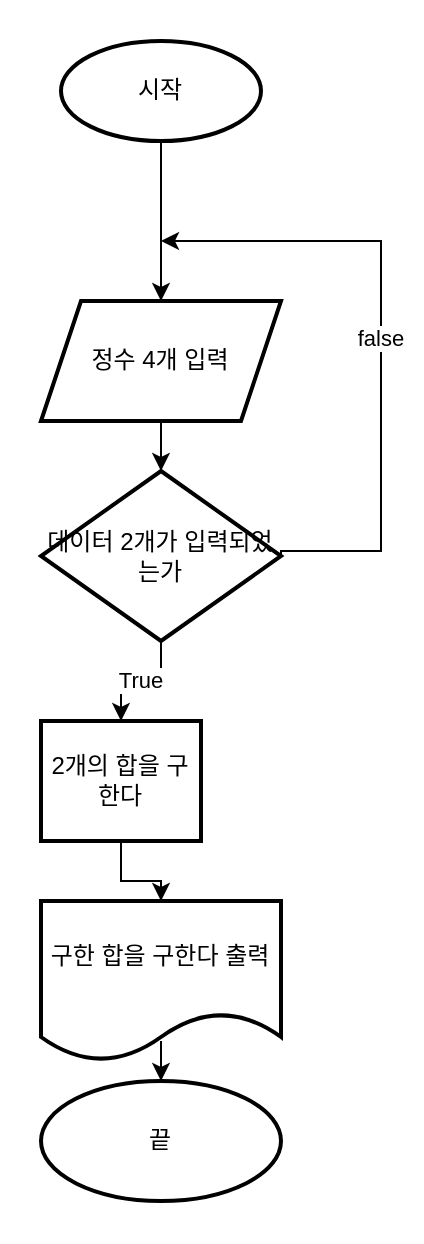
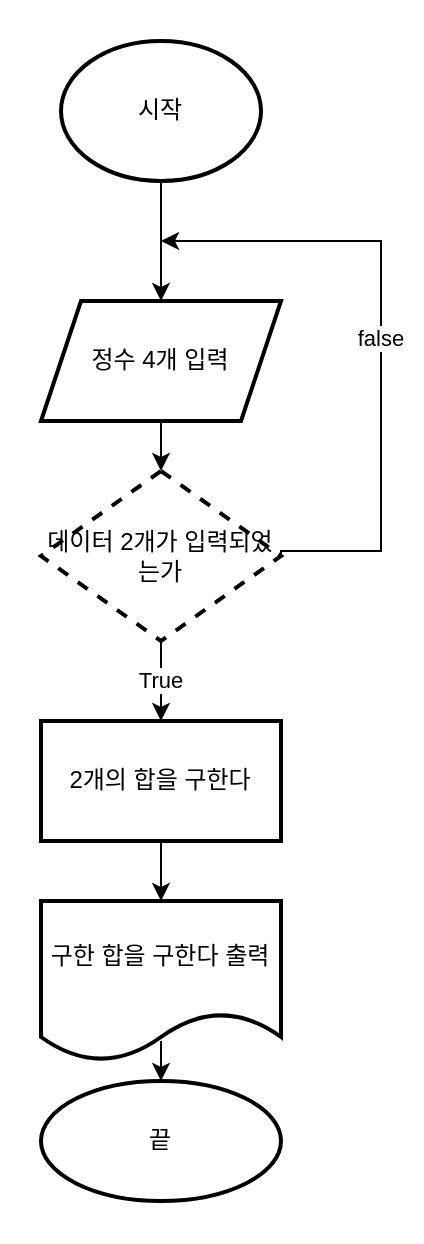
node "시작": size 200x100 -> 200x140
node "데이터 2개가 입력되었는가": style solid -> dashed
node "2개의 합을 구한다": size 160x120 -> 240x120
